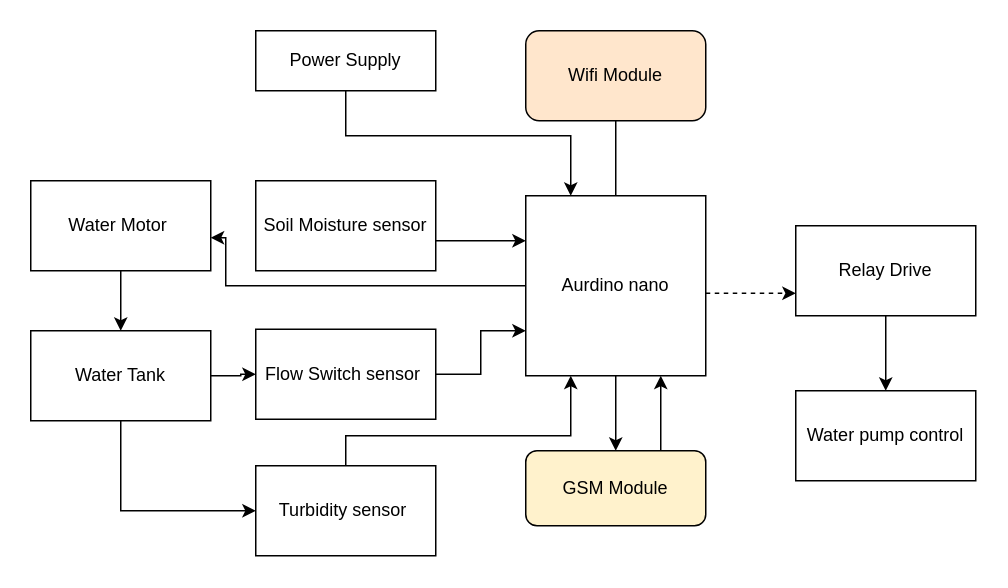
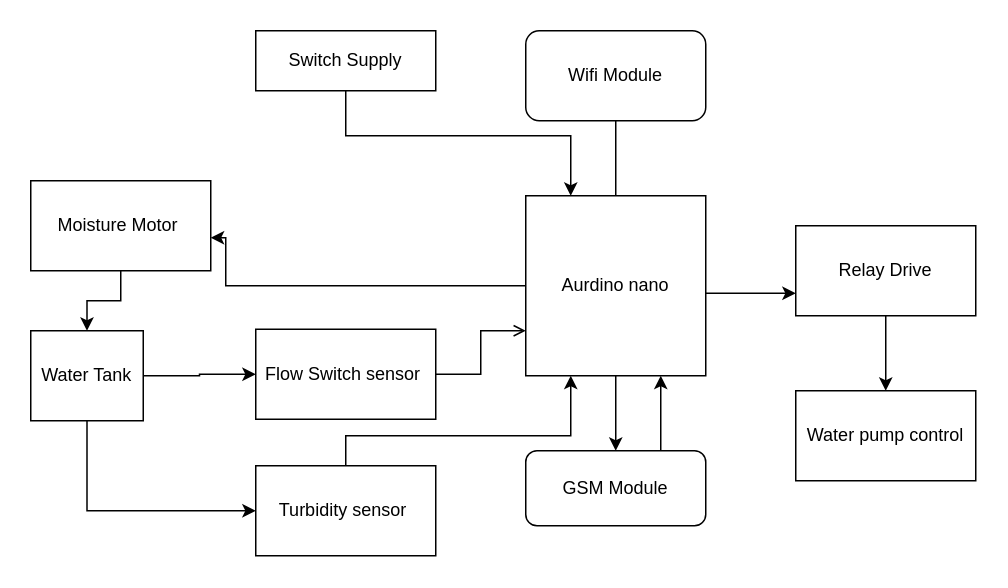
node "Power Supply": label "Power Supply" -> "Switch Supply"
node "Wifi Module": fillcolor #ffe6cc -> #ffffff
node "Water Motor": label "Water Motor" -> "Moisture Motor"
node "Soil Moisture sensor": removed
edge "Soil Moisture sensor" -> "Aurdino nano": removed
edge "Aurdino nano" -> "Relay Drive": style dashed -> solid
edge "Flow Switch sensor" -> "Aurdino nano": arrowhead classic -> open
node "Water Tank": size 180x90 -> 113x90
node "GSM Module": fillcolor #fff2cc -> #ffffff
